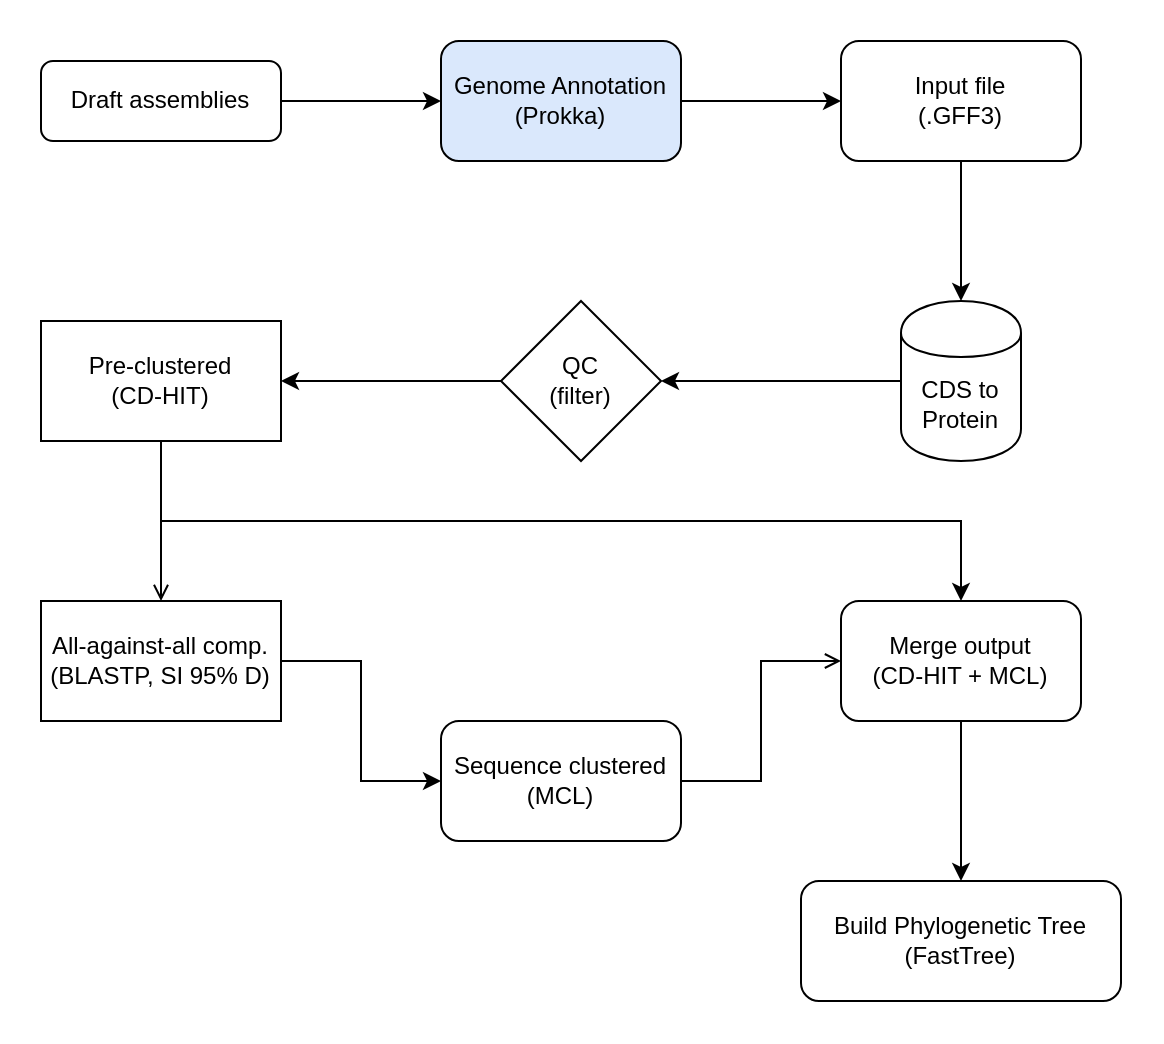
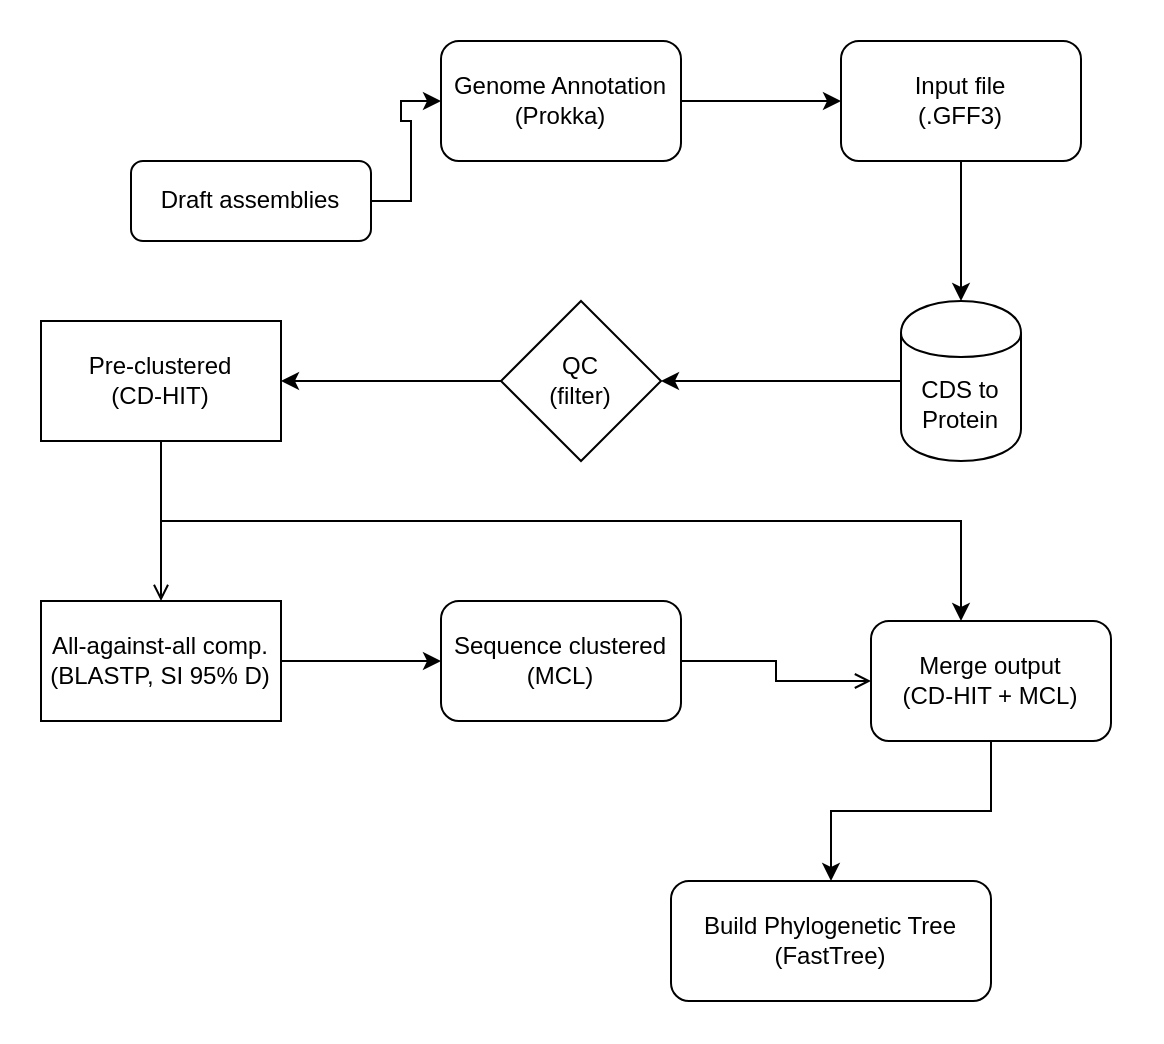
node "Draft assemblies": moved (161, 101) -> (251, 201)
node "Genome Annotation (Prokka)": fillcolor #dae8fc -> #ffffff
node "Merge output (CD-HIT + MCL)": moved (961, 661) -> (991, 681)
node "Sequence clustered (MCL)": moved (561, 781) -> (561, 661)
node "Build Phylogenetic Tree (FastTree)": moved (961, 941) -> (831, 941)
